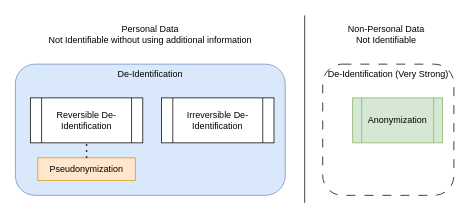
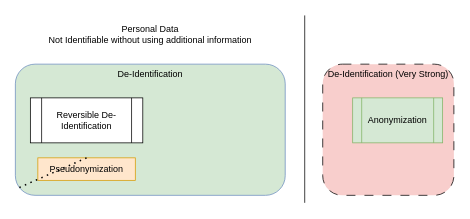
node "Non-Personal Data Not Identifiable": removed
node "De-Identification (Very Strong)": fillcolor #ffffff -> #f8cecc
node "Irreversible De-Identification": removed
node "De-Identification": fillcolor #dae8fc -> #d5e8d4
edge "Reversible De-Identification" -- "Pseudonymization": now "De-Identification" -- "Pseudonymization"
